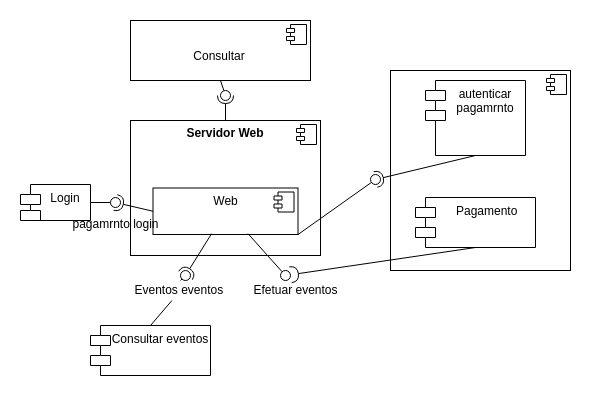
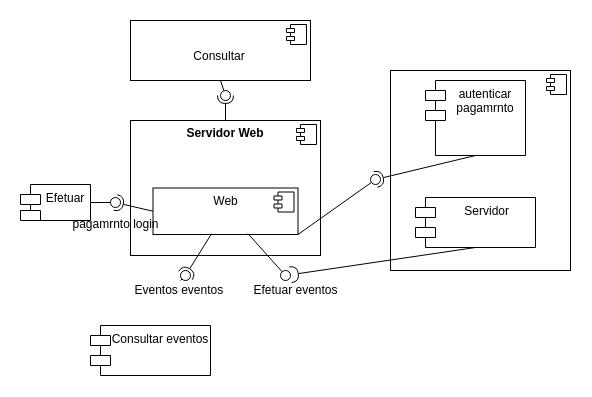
node "Login": label "Login" -> "Efetuar"
node "Pagamento": label "Pagamento" -> "Servidor"
edge "Eventos eventos" -- "Consultar eventos": removed
